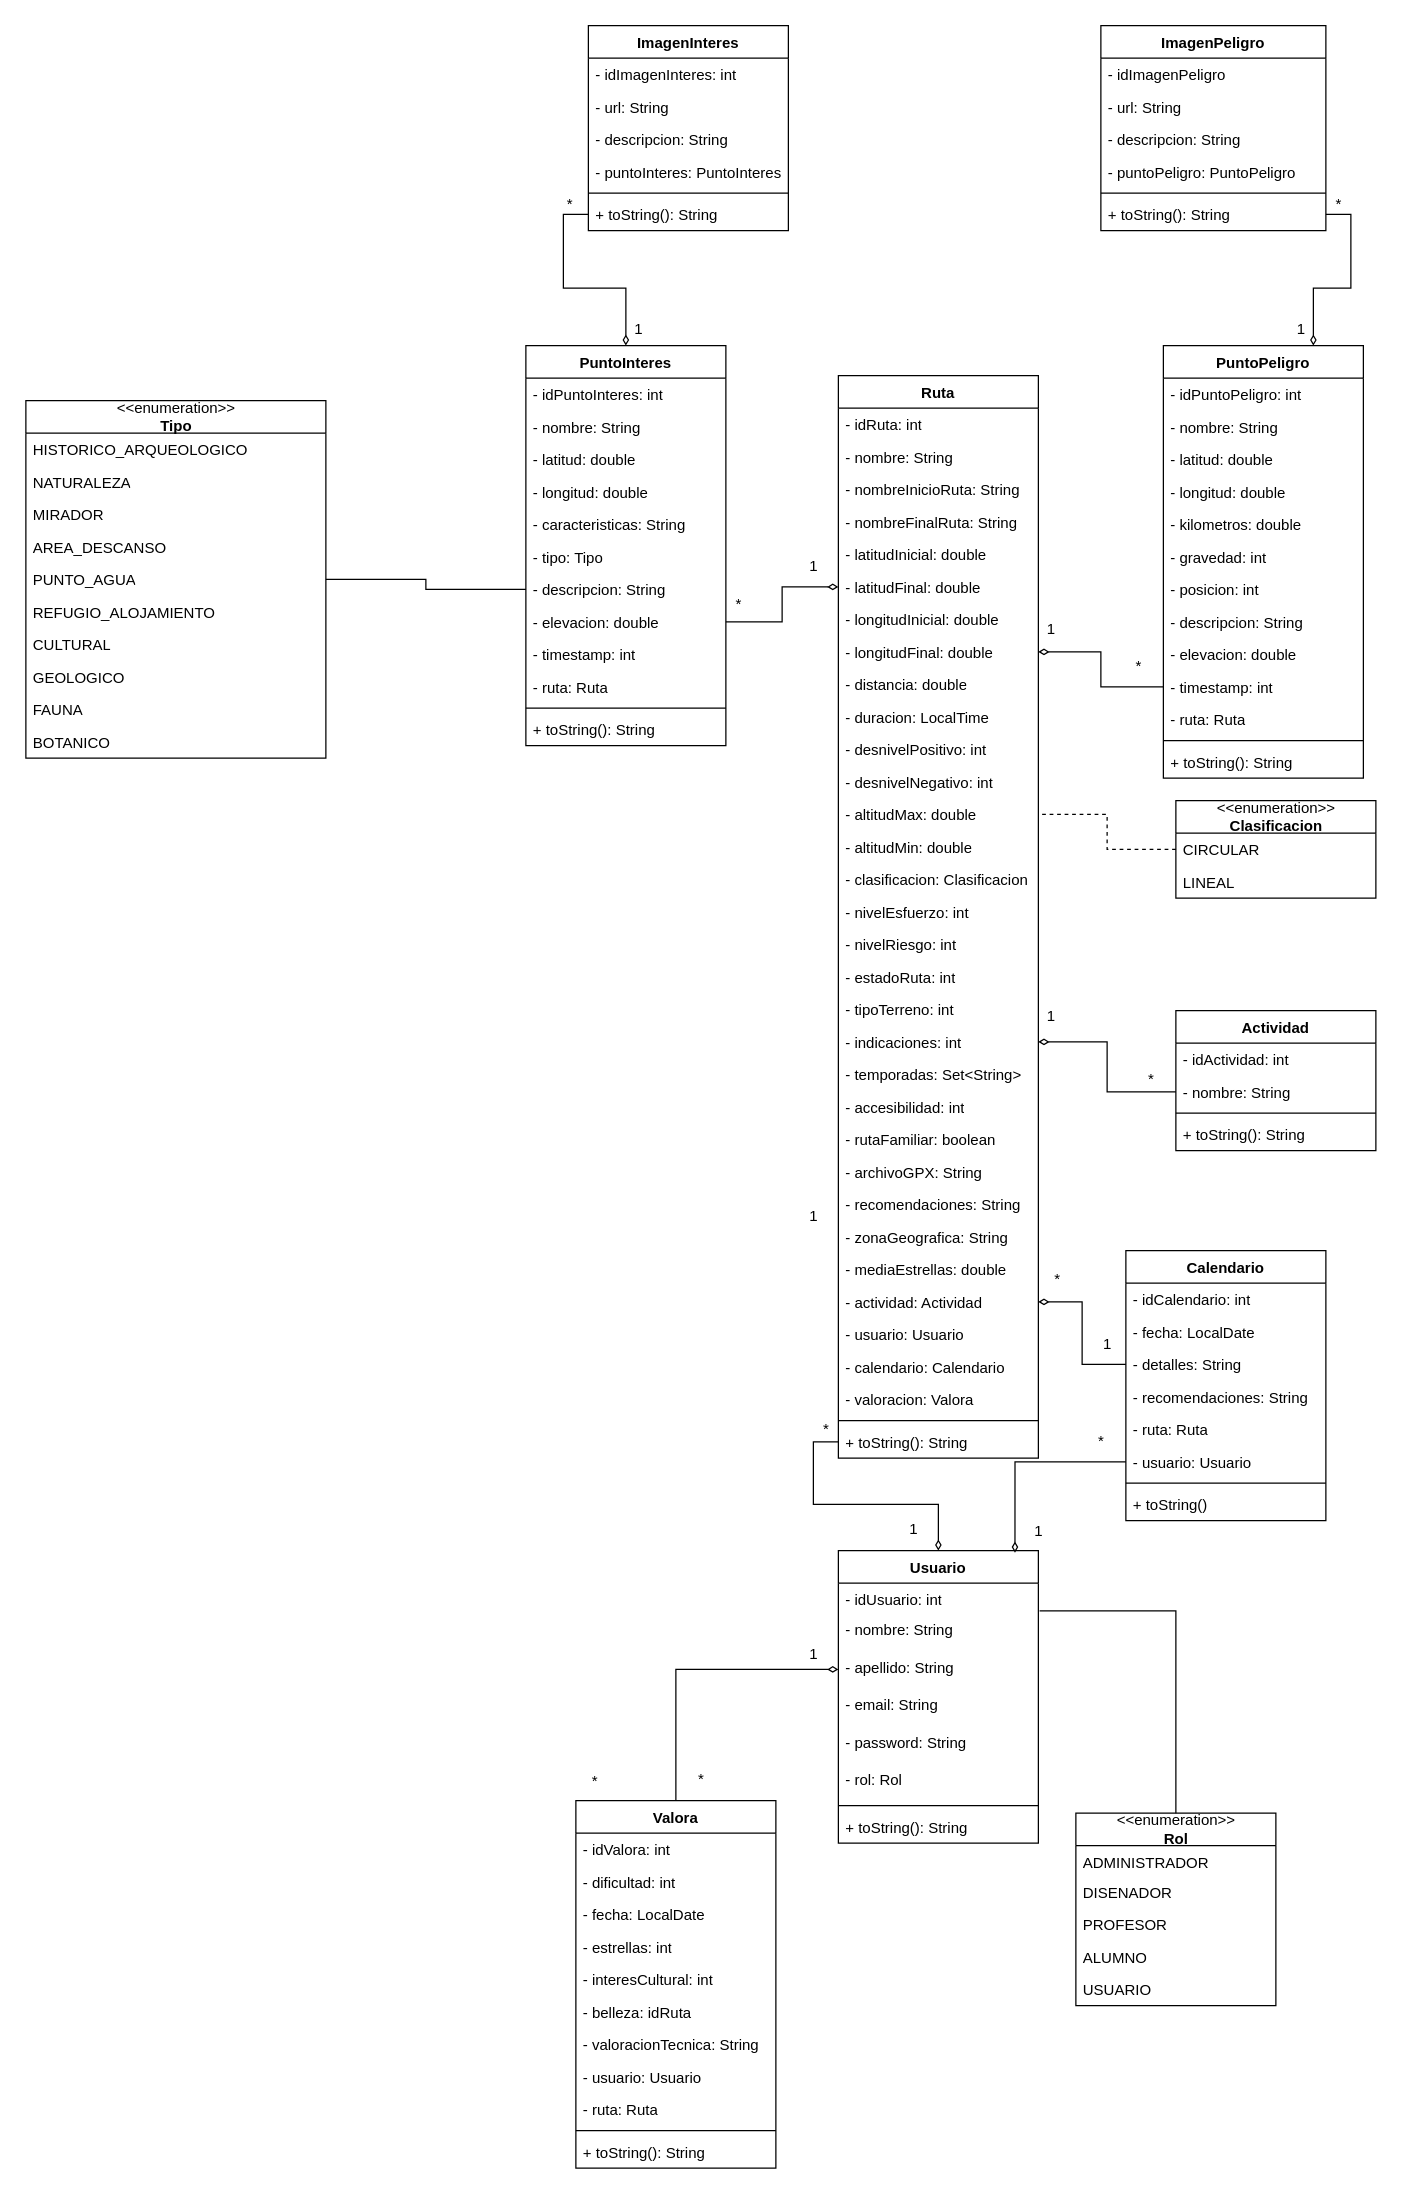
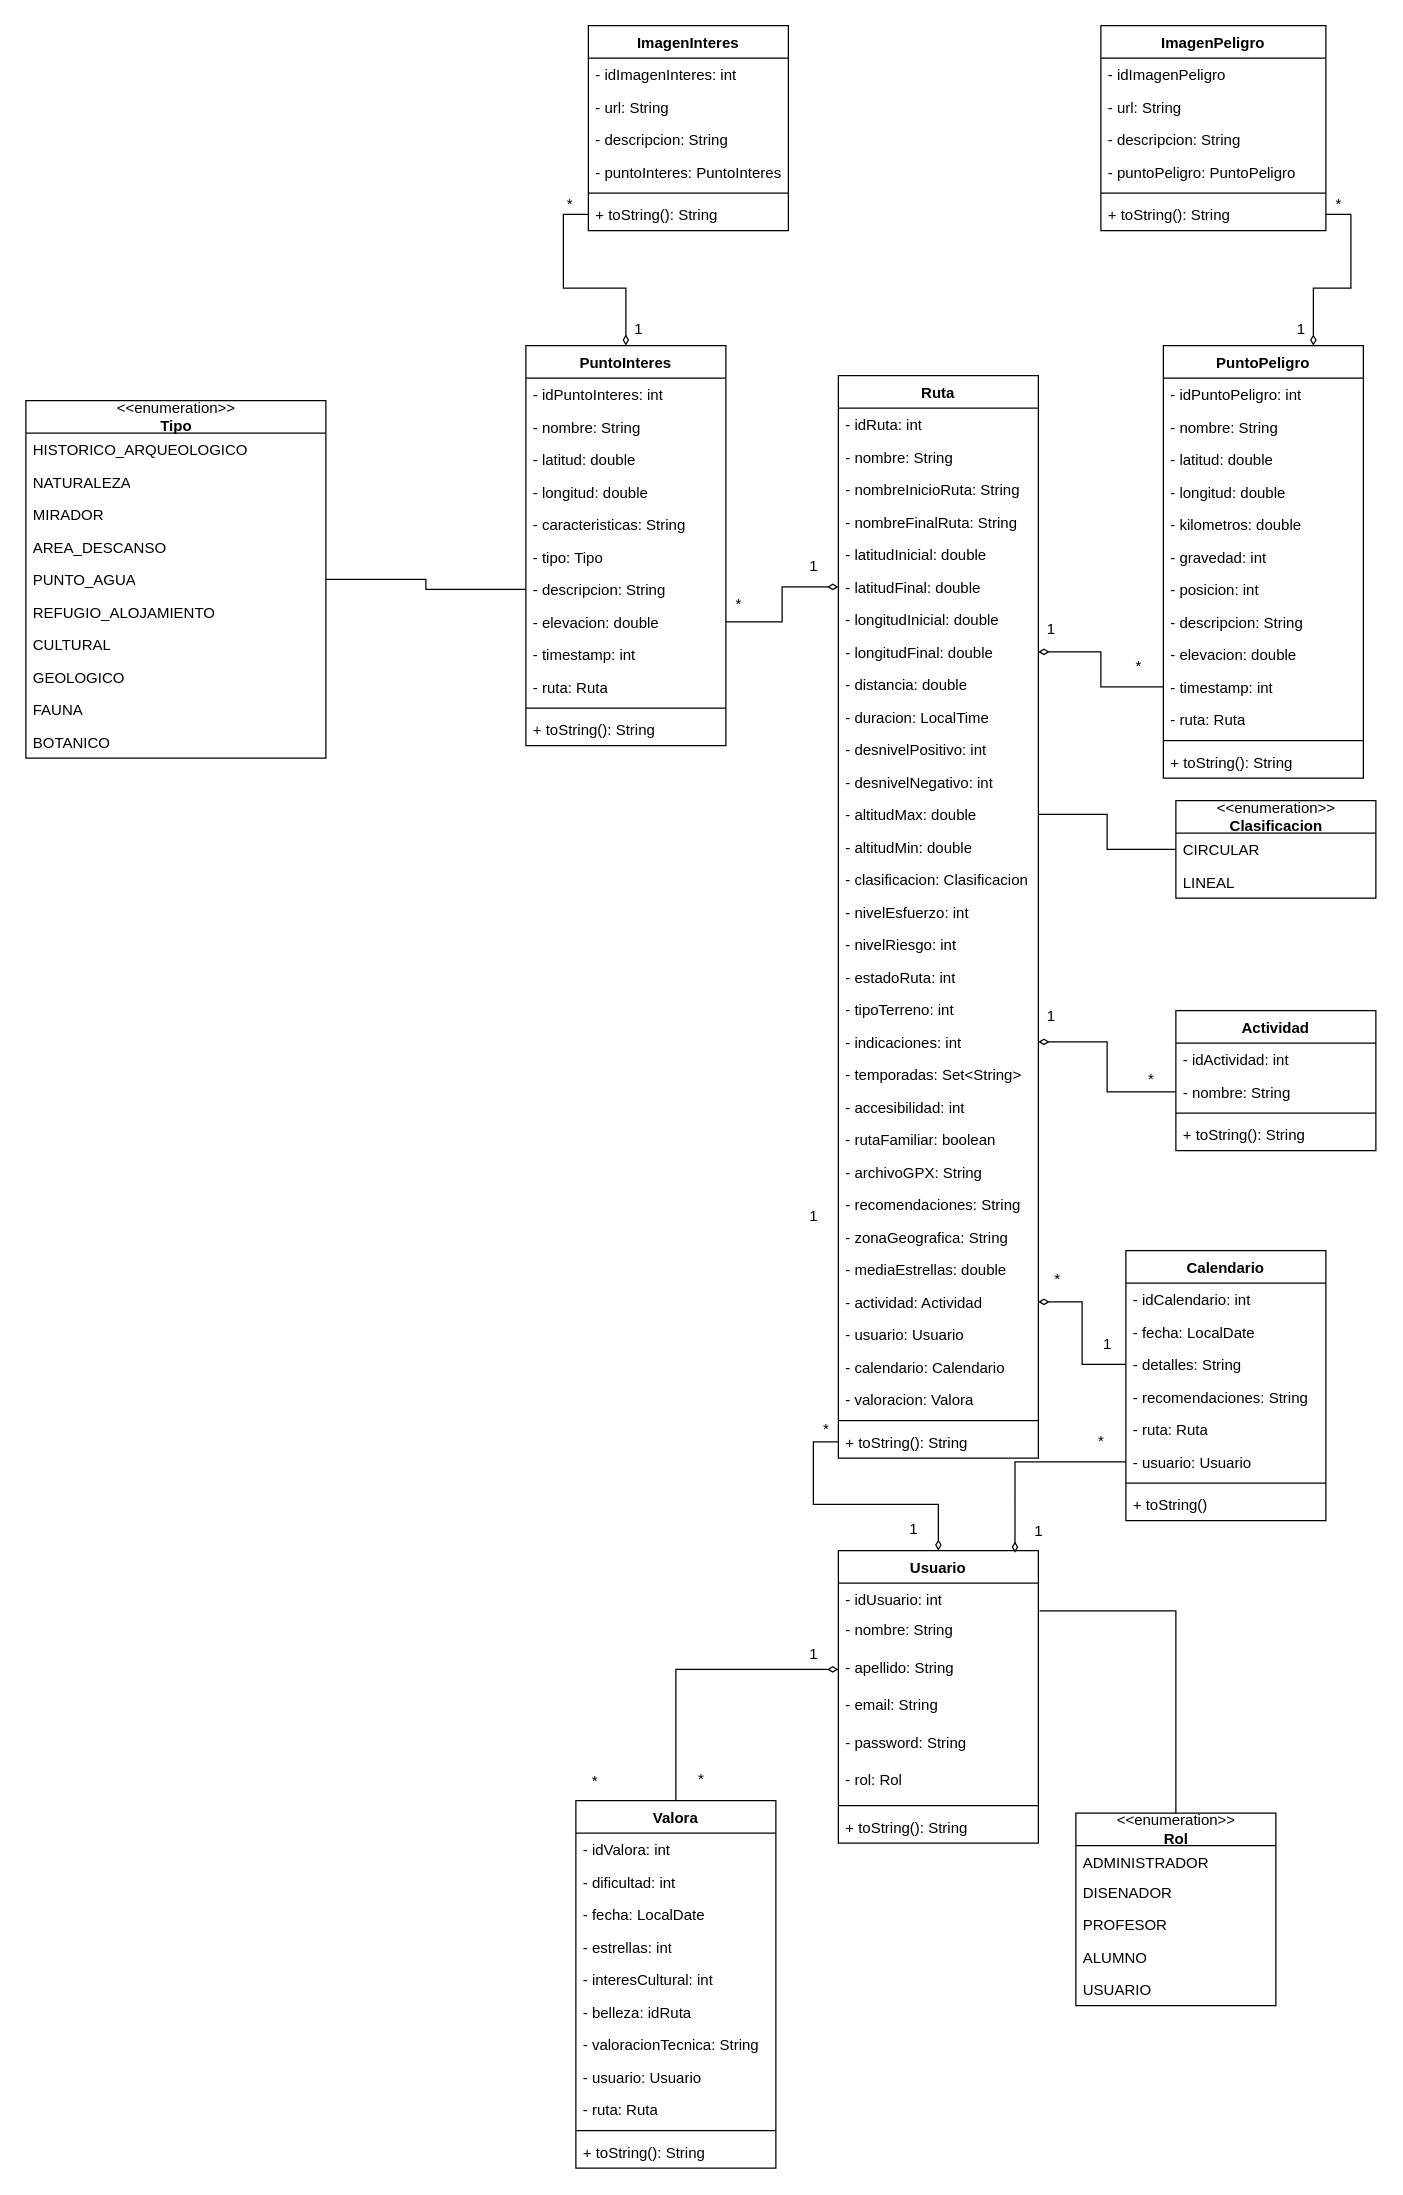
edge "- altitudMax: double" -- "CIRCULAR": style dashed -> solid
